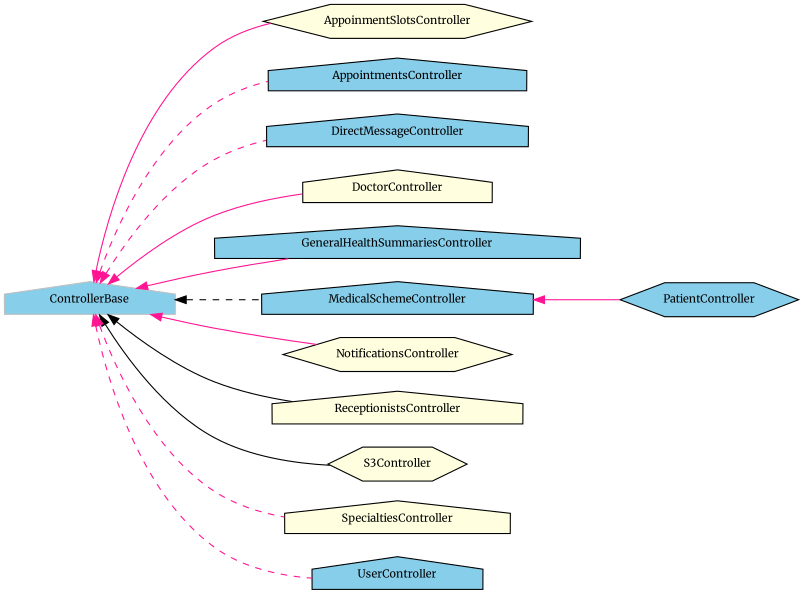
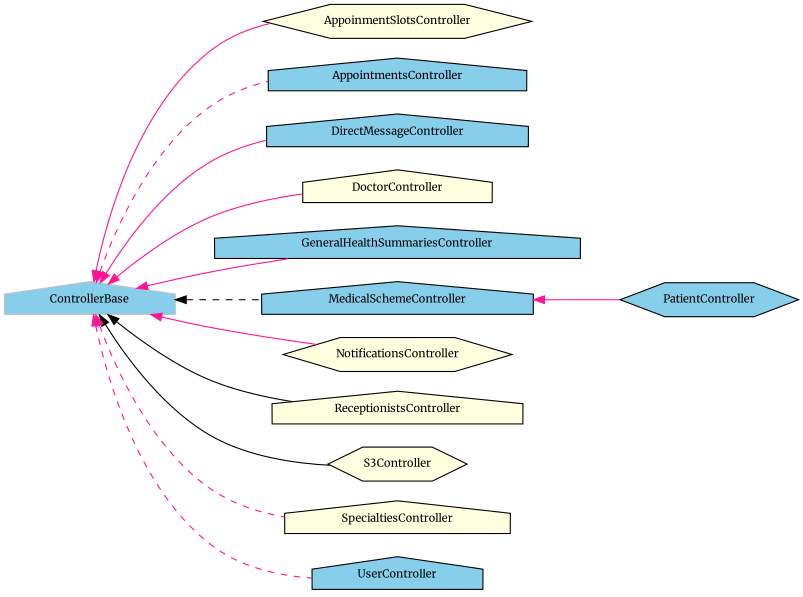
edge "DirectMessageController" -> "ControllerBase": style dashed -> solid
